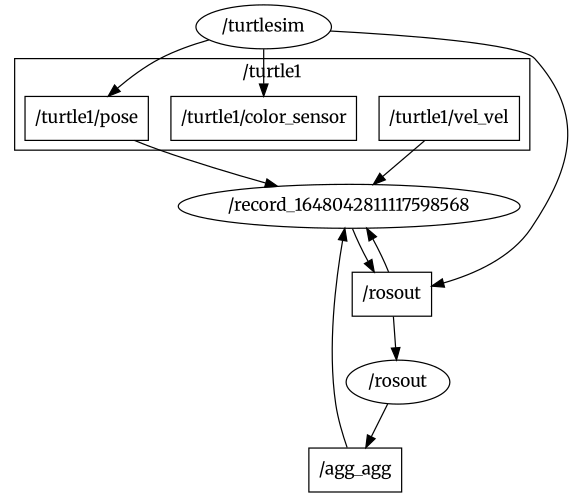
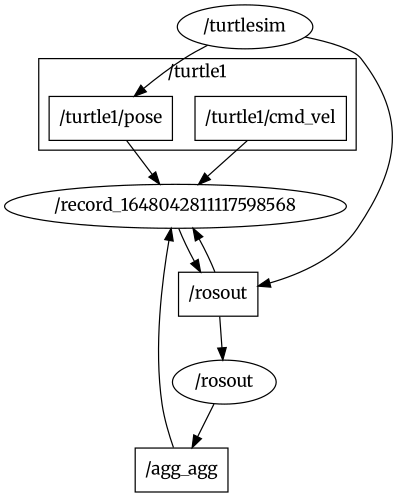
node "/turtle1/color_sensor": removed
node "/turtle1/vel_vel": label "/turtle1/vel_vel" -> "/turtle1/cmd_vel"
